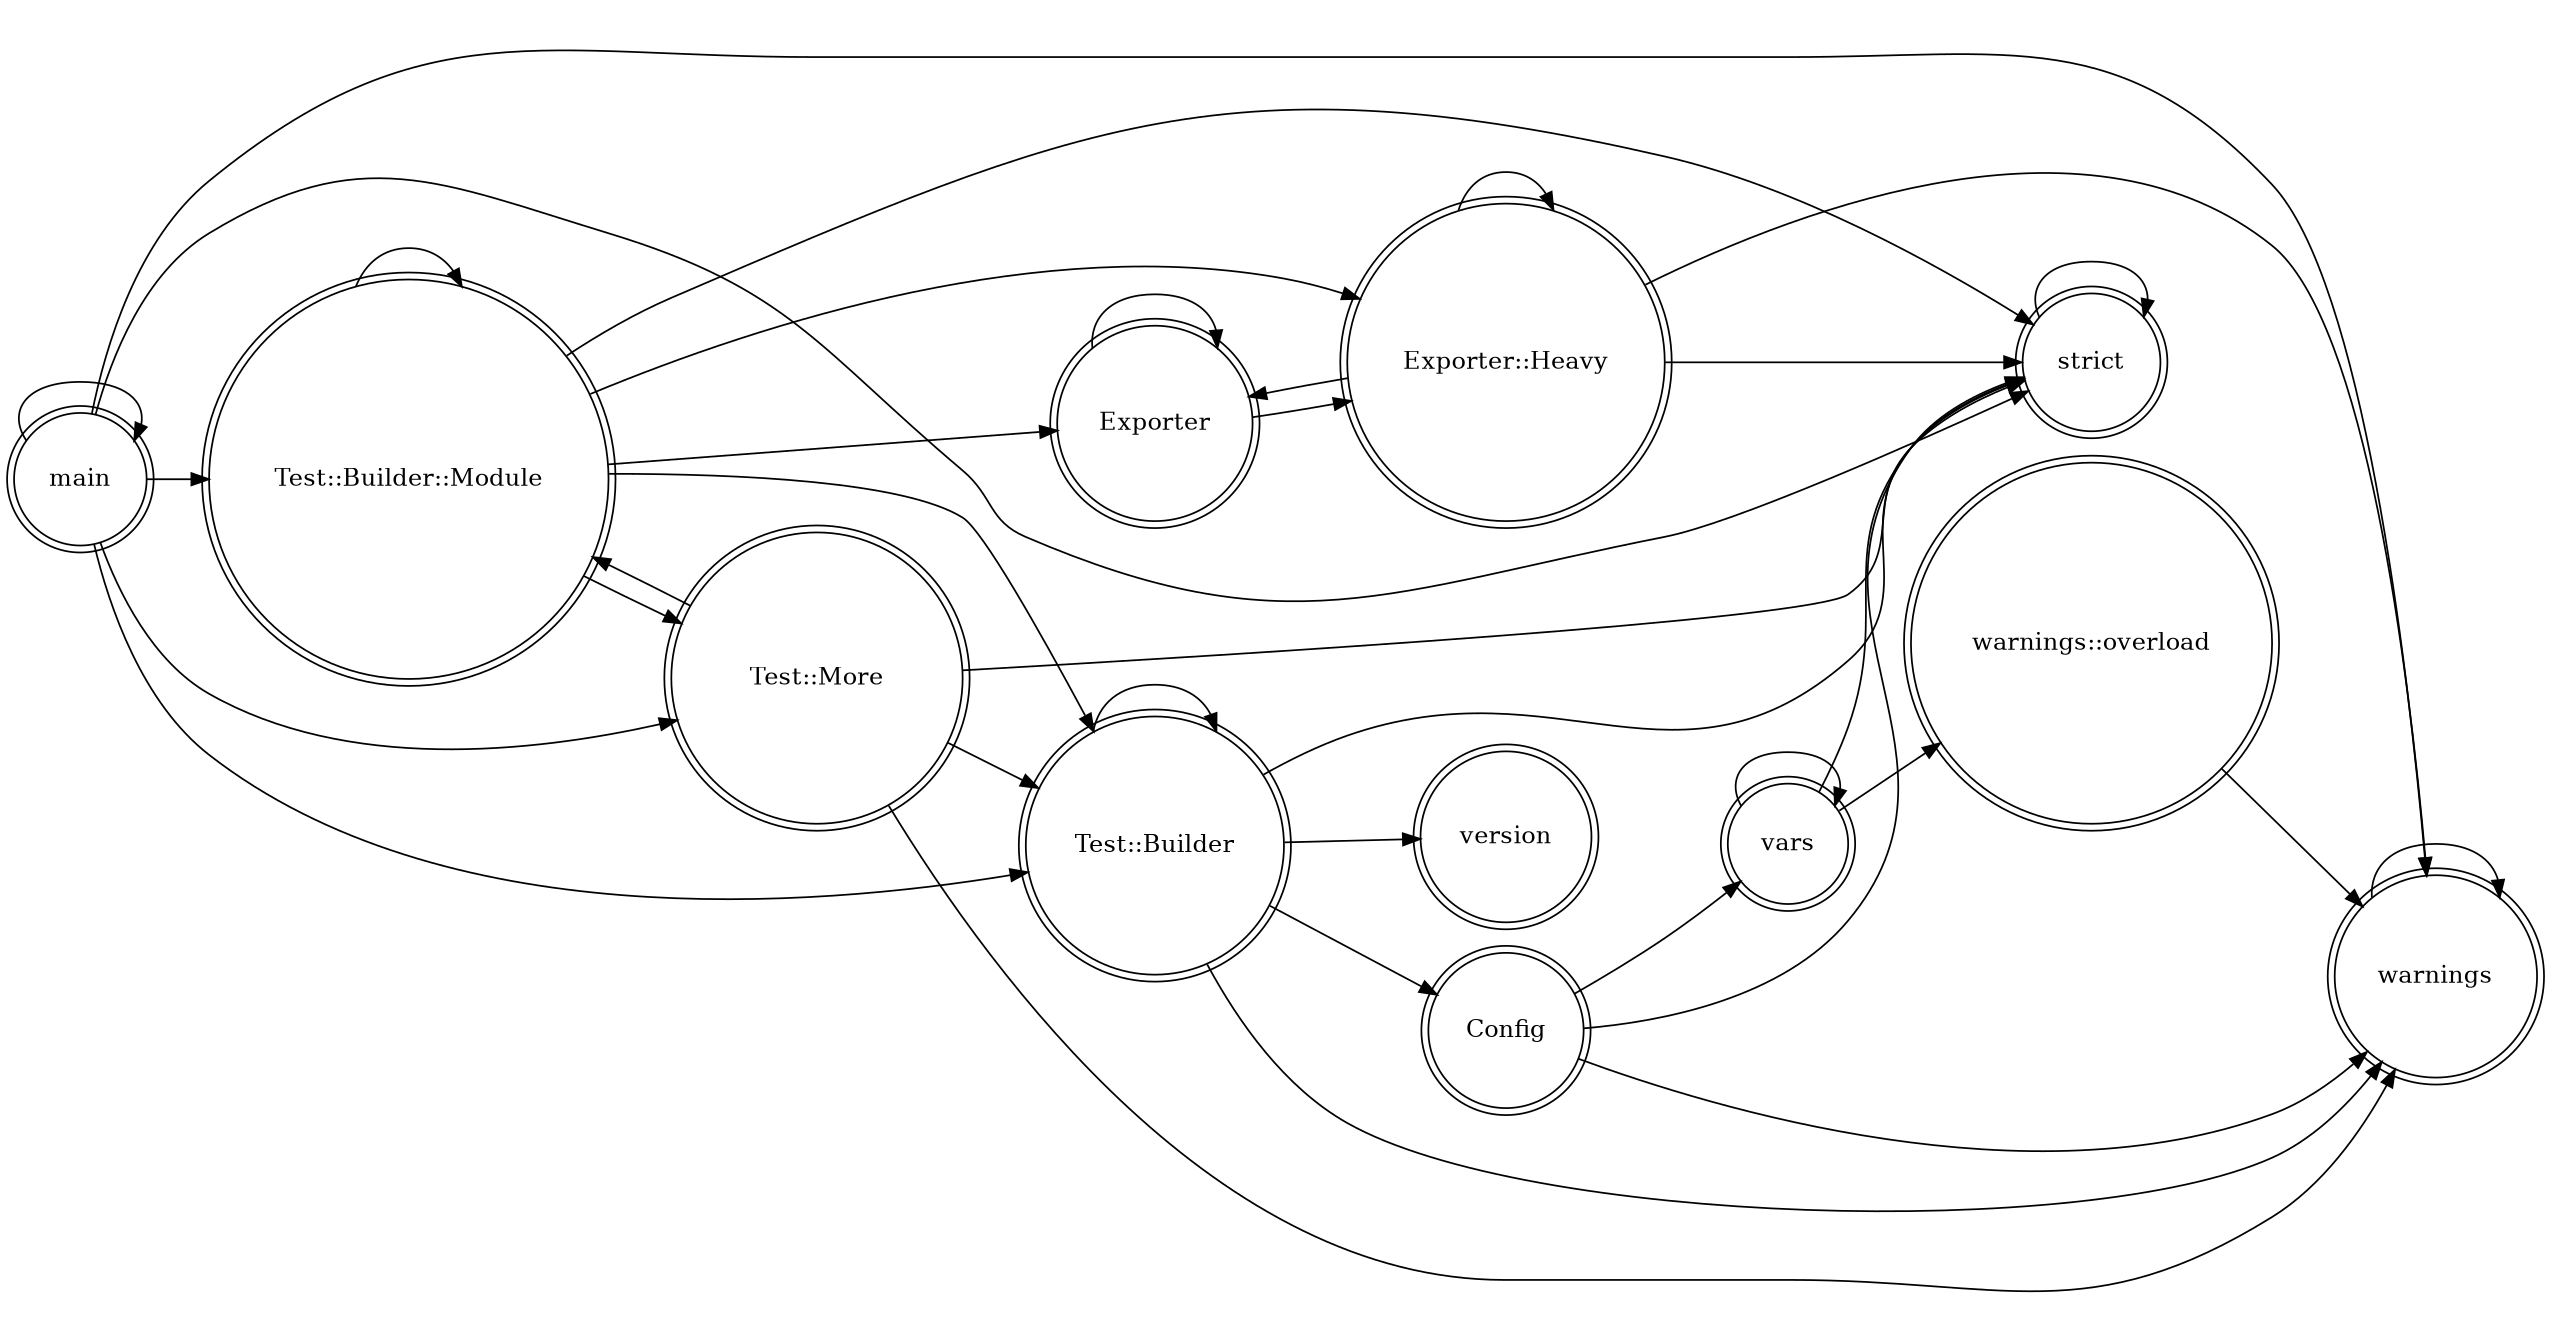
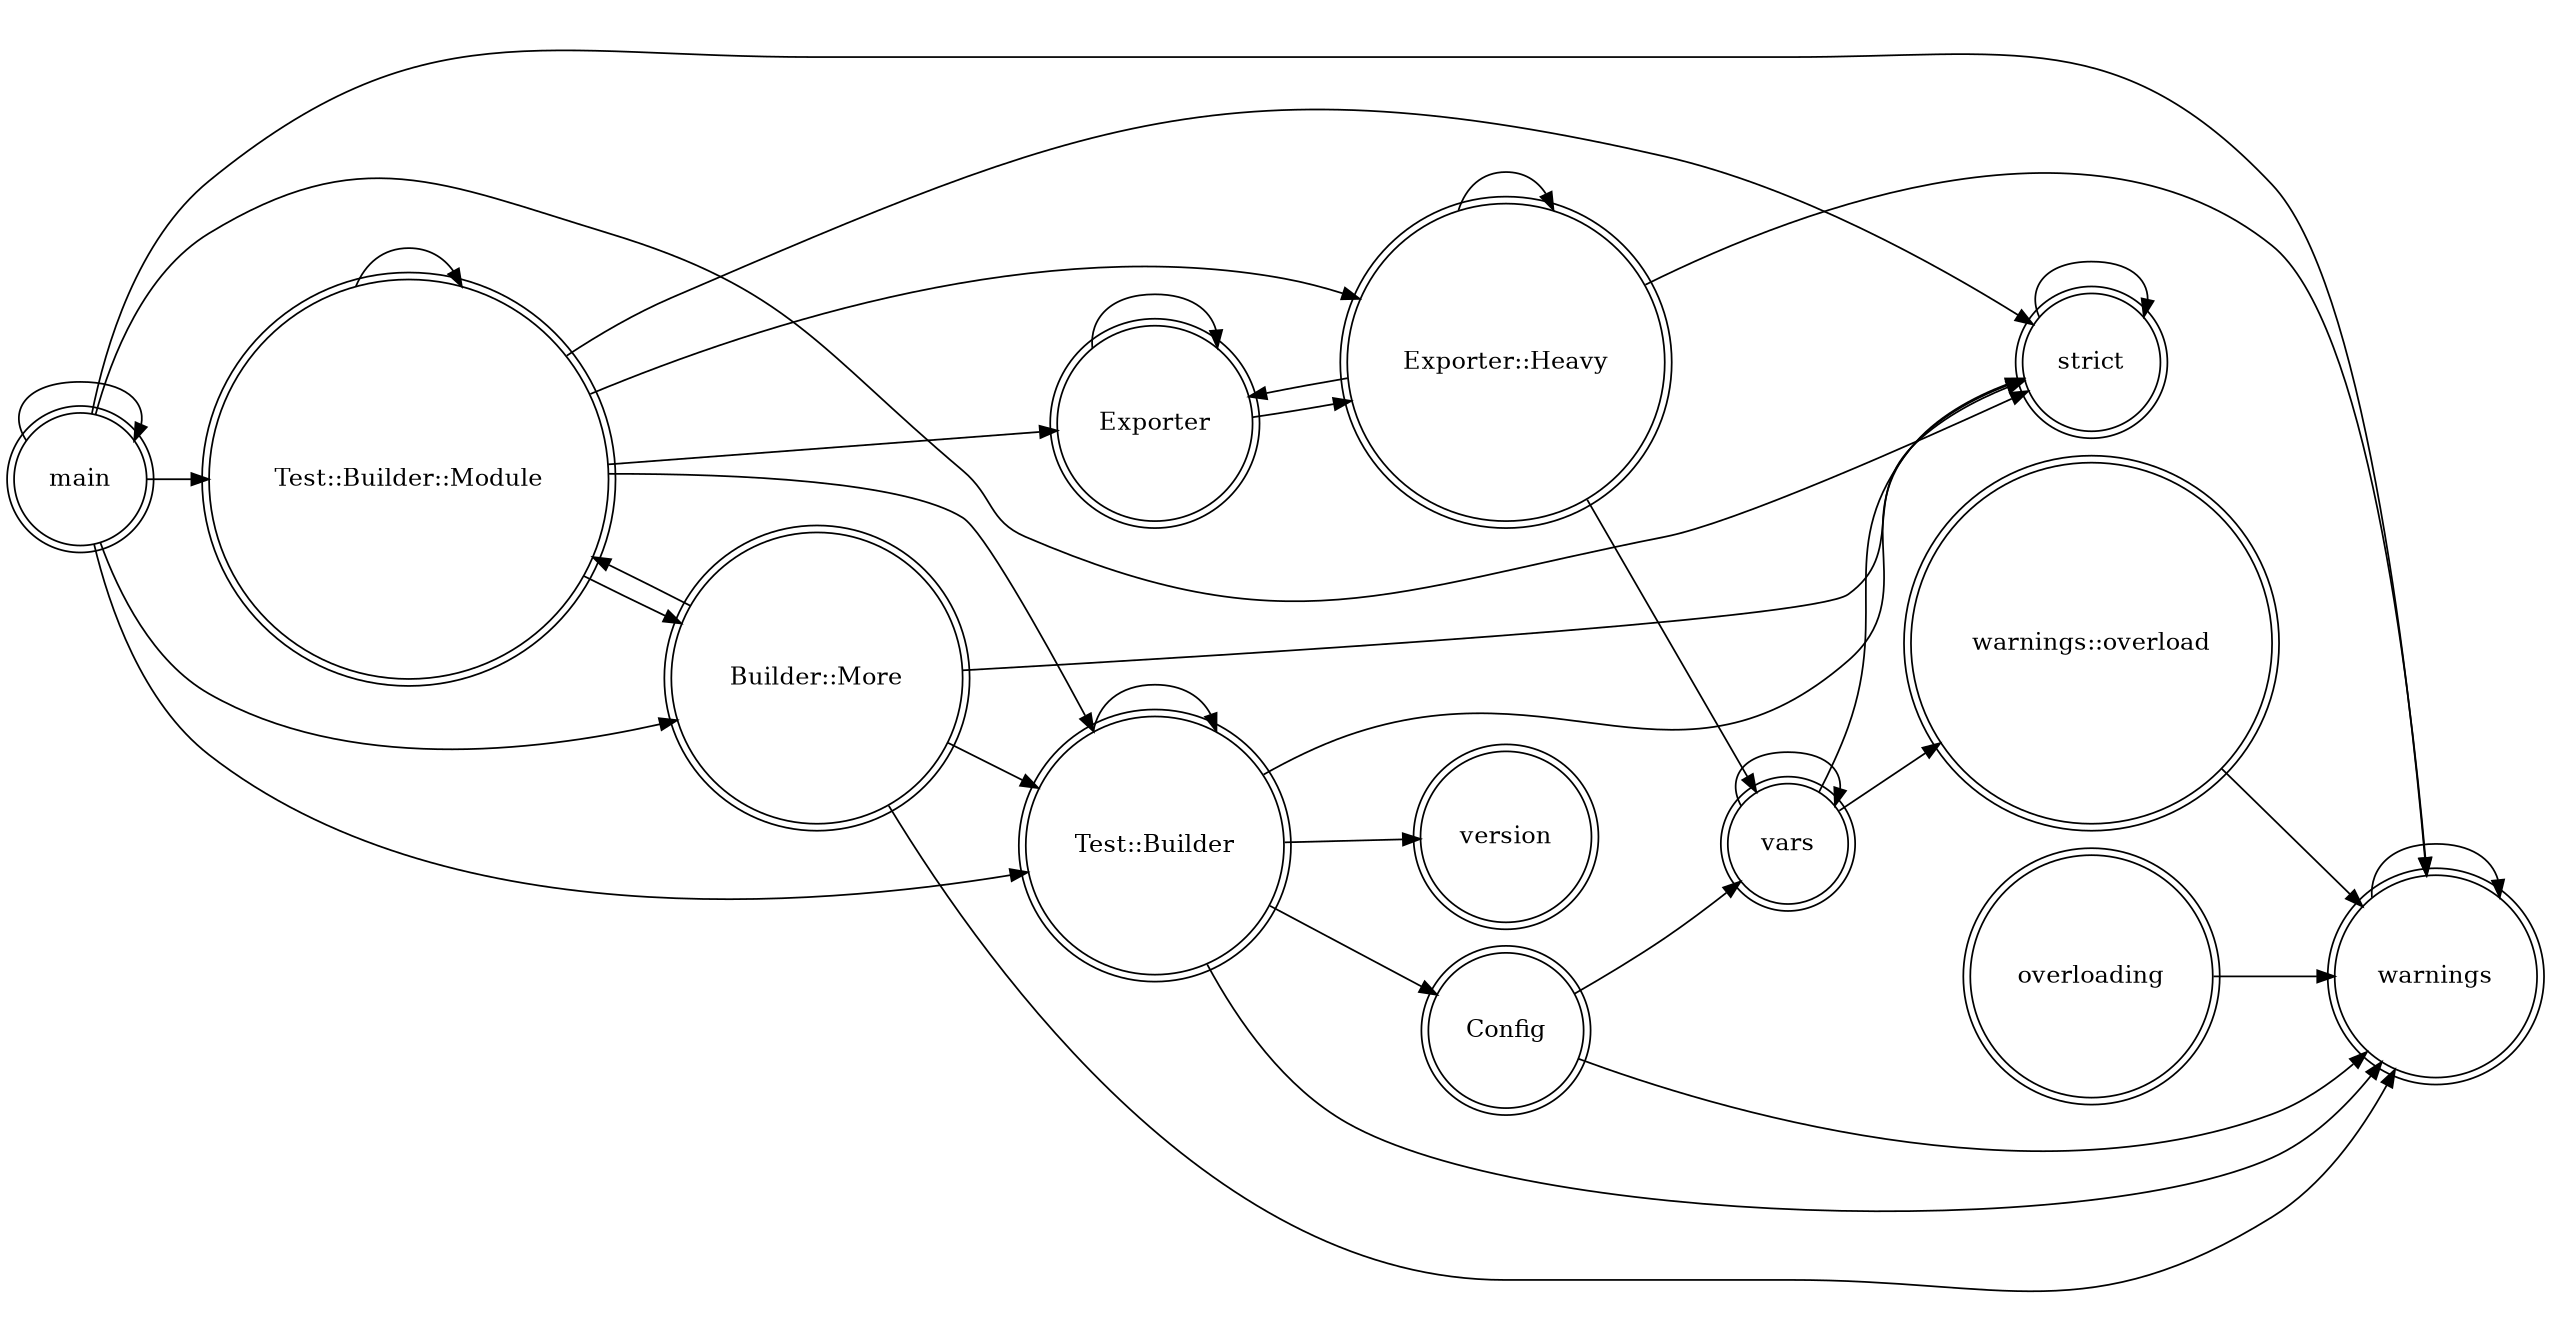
edge "Exporter::Heavy" -> "strict": now "Exporter::Heavy" -> "vars"
node "Test::More": label "Test::More" -> "Builder::More"
edge "Config" -> "strict": removed
node "overloading": added
